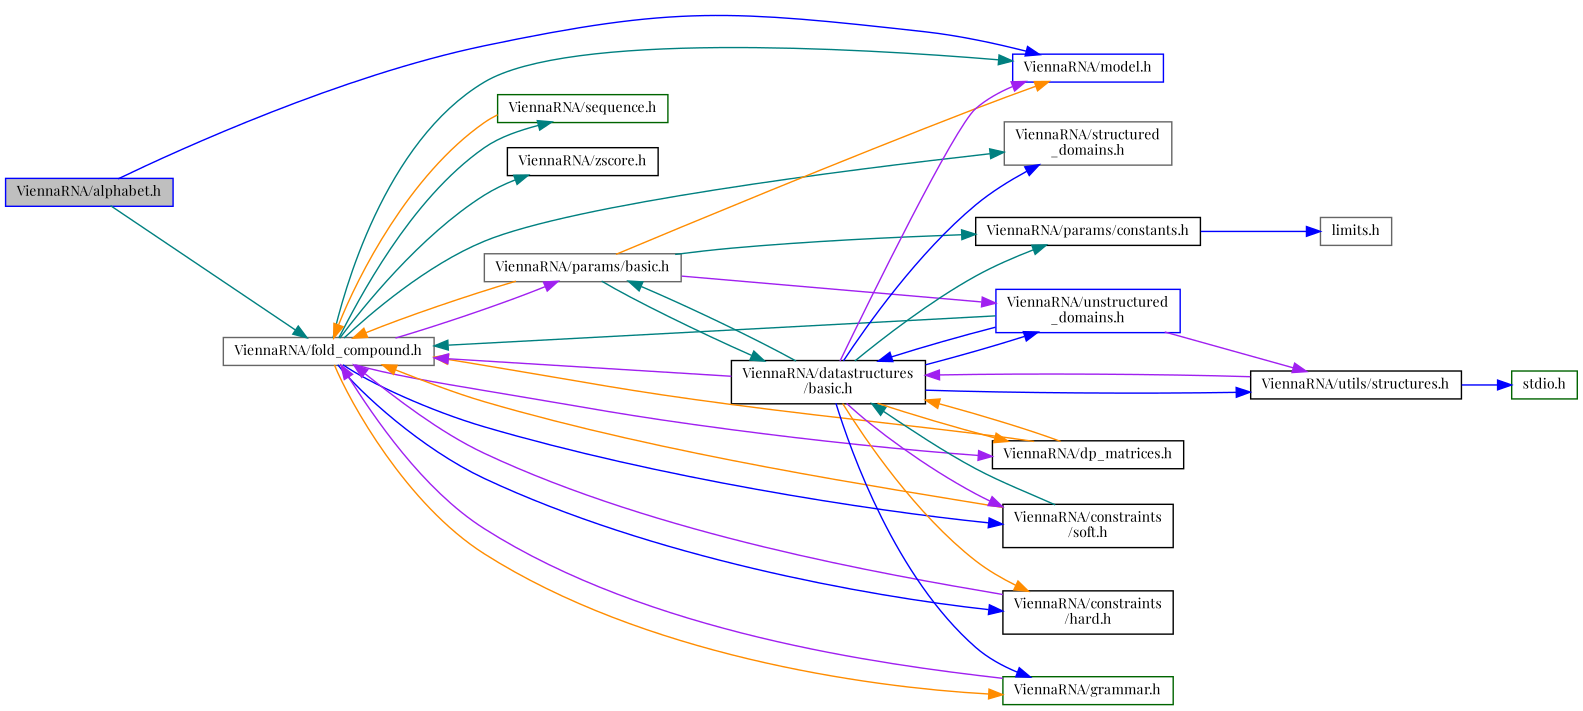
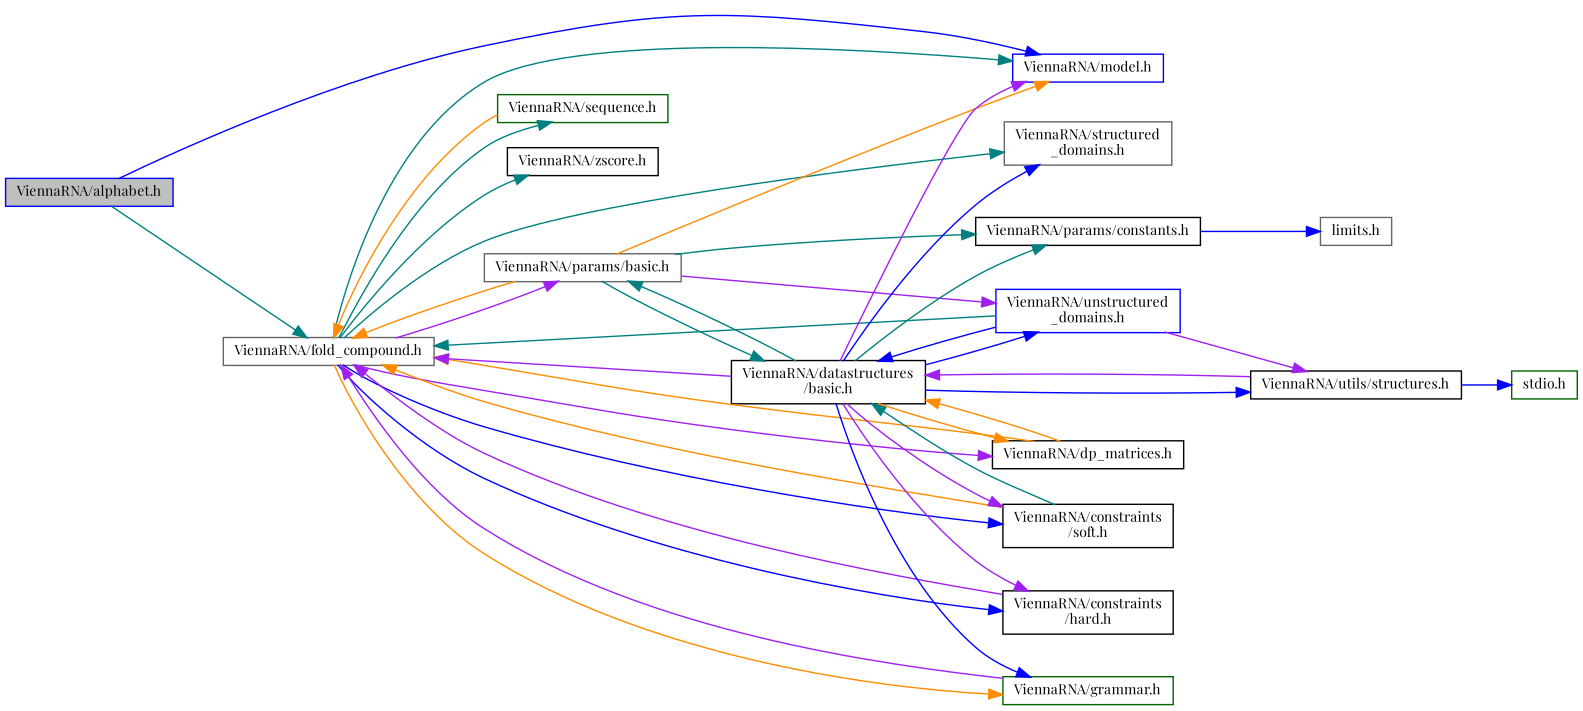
edge "ViennaRNA/datastructures /basic.h" -> "ViennaRNA/constraints /hard.h": color darkorange -> purple
